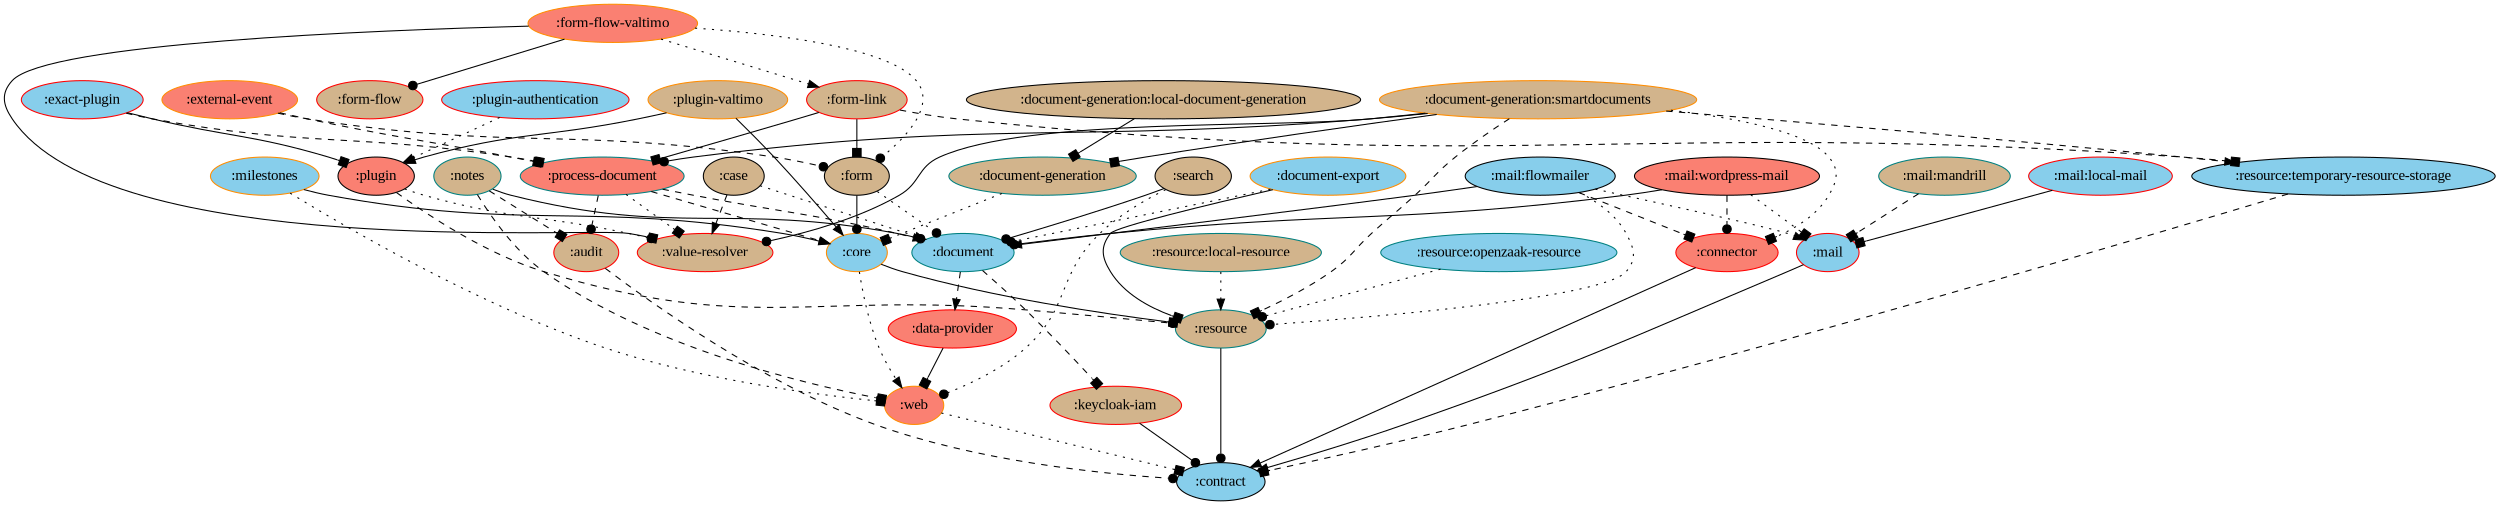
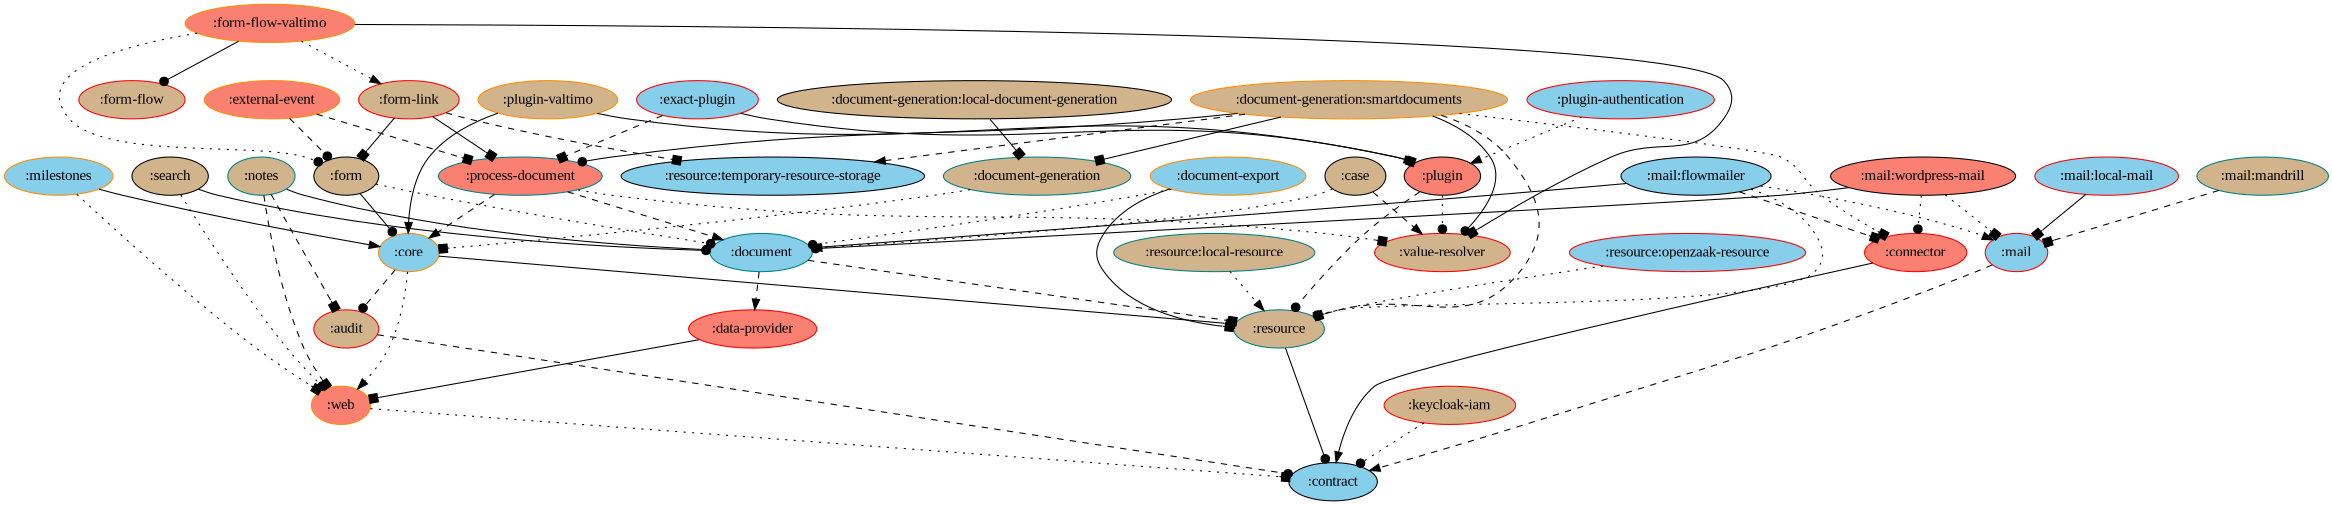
edge ":process-document" -> ":audit": now ":core" -> ":audit"
edge ":mail:wordpress-mail" -> ":connector": style dashed -> dotted
node ":resource:openzaak-resource": color teal -> red
edge ":document" -> ":keycloak-iam": now ":document" -> ":resource"
edge ":resource:temporary-resource-storage" -> ":contract": removed
edge ":mail" -> ":contract": style solid -> dashed
edge ":keycloak-iam" -> ":contract": style solid -> dotted
